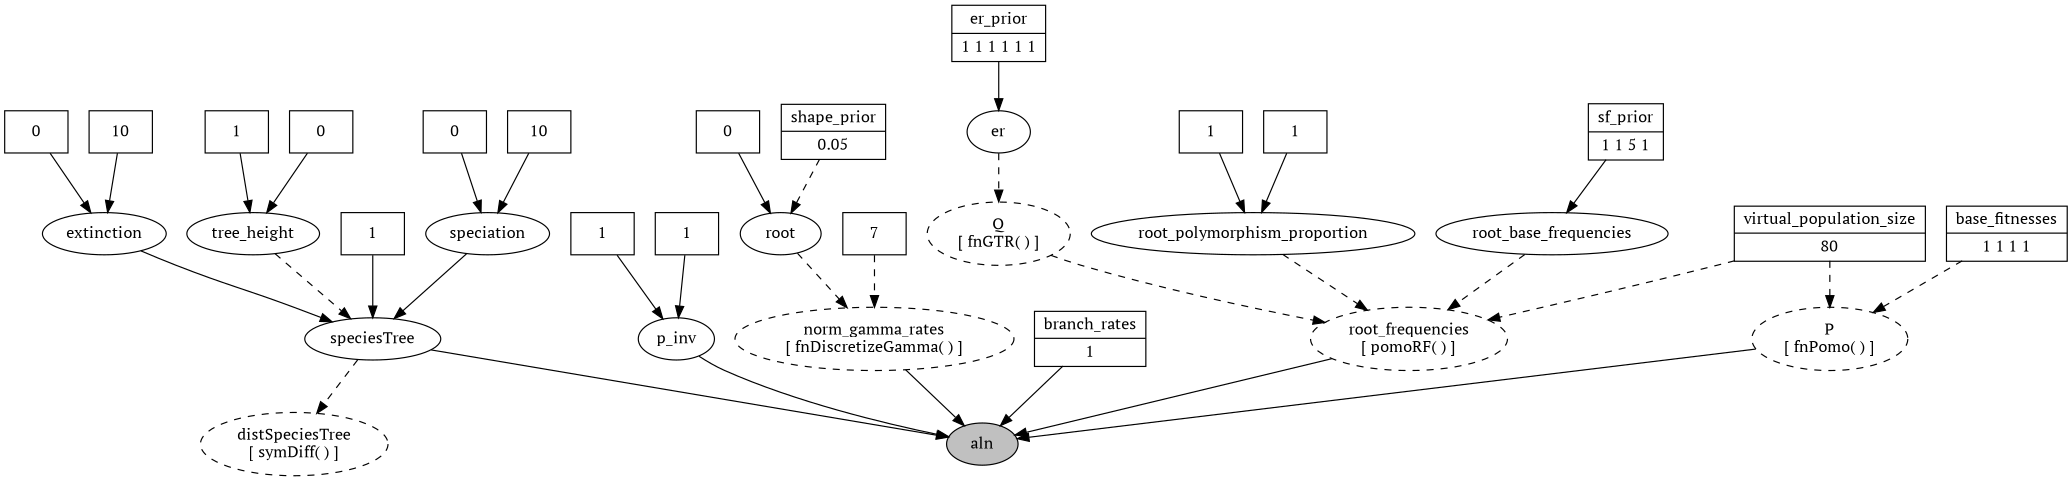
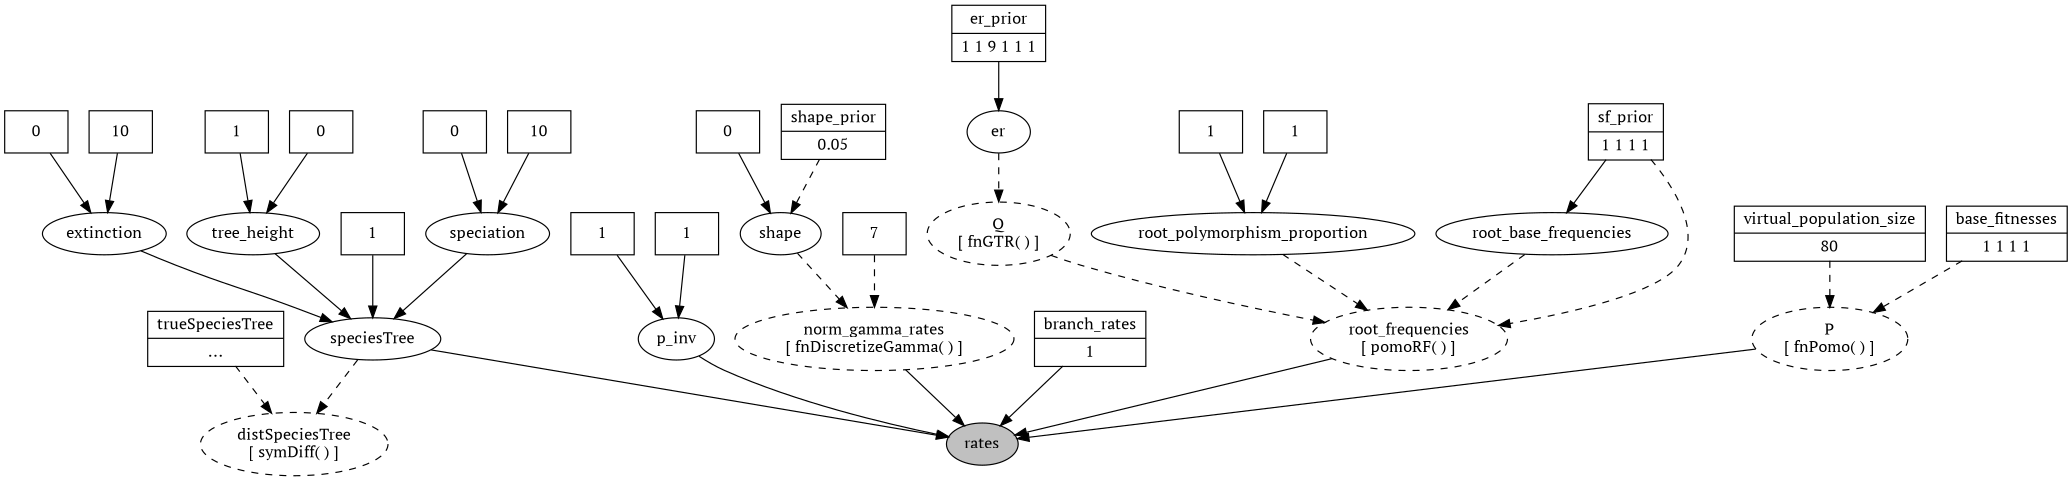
node "er_prior": text "1 1 1 1 1 1" -> "1 1 9 1 1 1"
node "sf_prior": text "1 1 5 1" -> "1 1 1 1"
node "root": label "root" -> "shape"
edge "tree_height" -> "speciesTree": style dashed -> solid
edge "virtual_population_size" -> "root_frequencies [ pomoRF( ) ]": now "sf_prior" -> "root_frequencies [ pomoRF( ) ]"
node "trueSpeciesTree": added
node "aln": label "aln" -> "rates"
